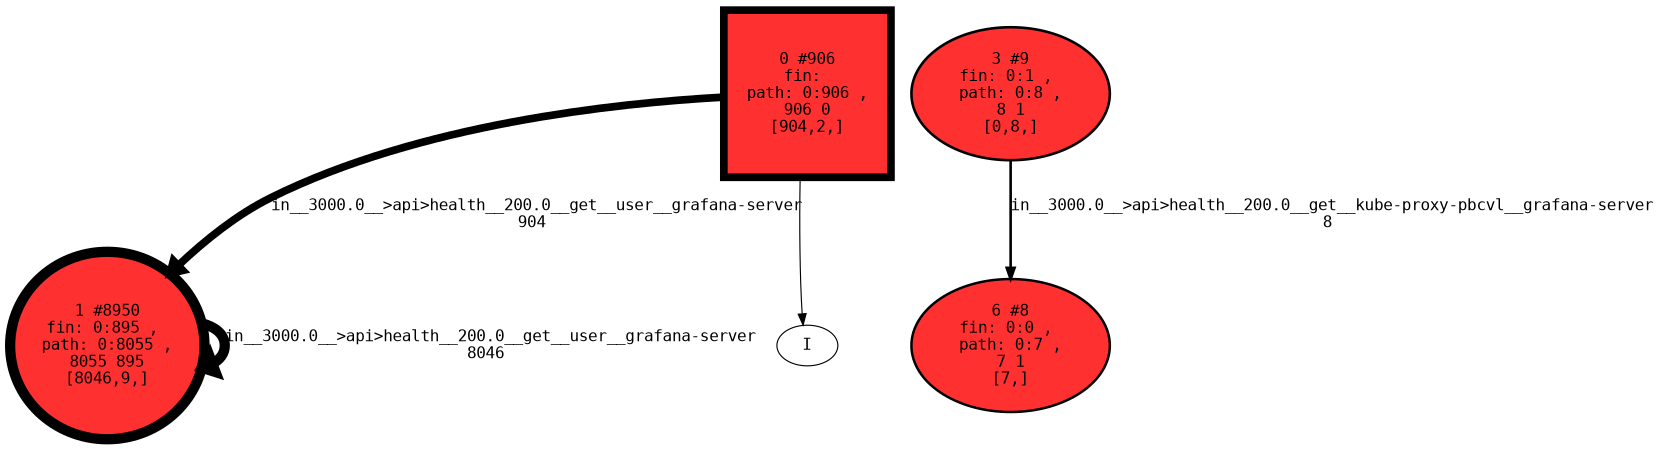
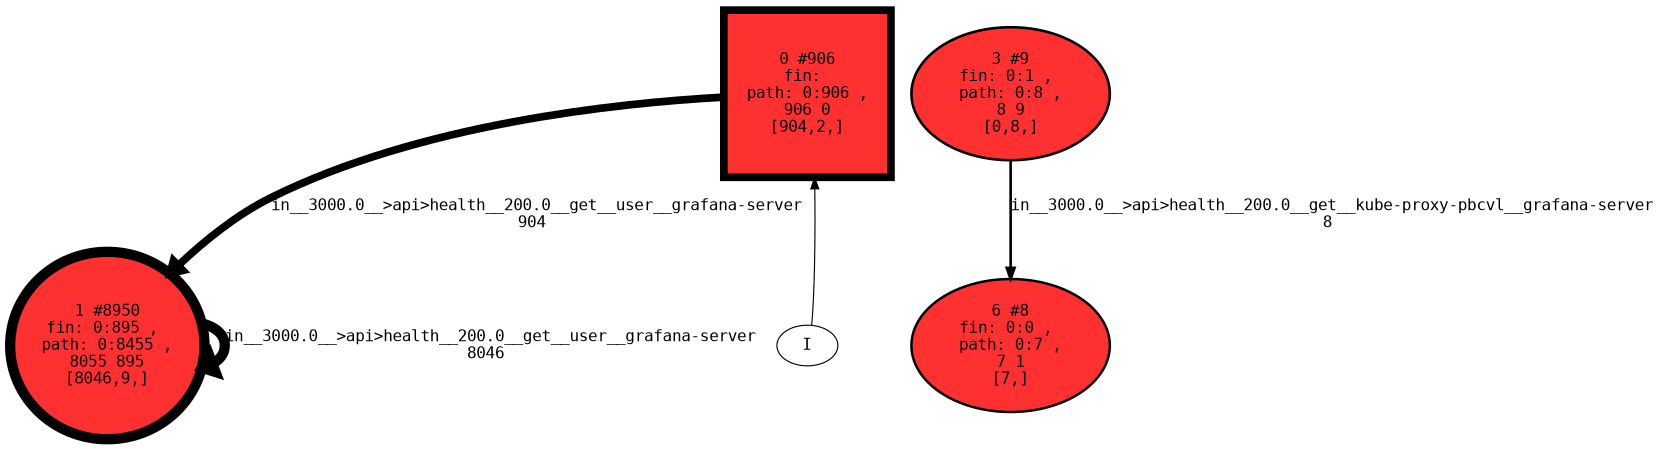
node "3 #9 fin: 0:1 , path: 0:8 , 8 1 [0,8,]": label "3 #9 fin: 0:1 , path: 0:8 , 8 1 [0,8,]" -> "3 #9 fin: 0:1 , path: 0:8 , 8 9 [0,8,]"
edge "0 #906 fin: path: 0:906 , 906 0 [904,2,]" -> "I": reversed
node "1 #8950 fin: 0:895 , path: 0:8055 , 8055 895 [8046,9,]": label "1 #8950 fin: 0:895 , path: 0:8055 , 8055 895 [8046,9,]" -> "1 #8950 fin: 0:895 , path: 0:8455 , 8055 895 [8046,9,]"
